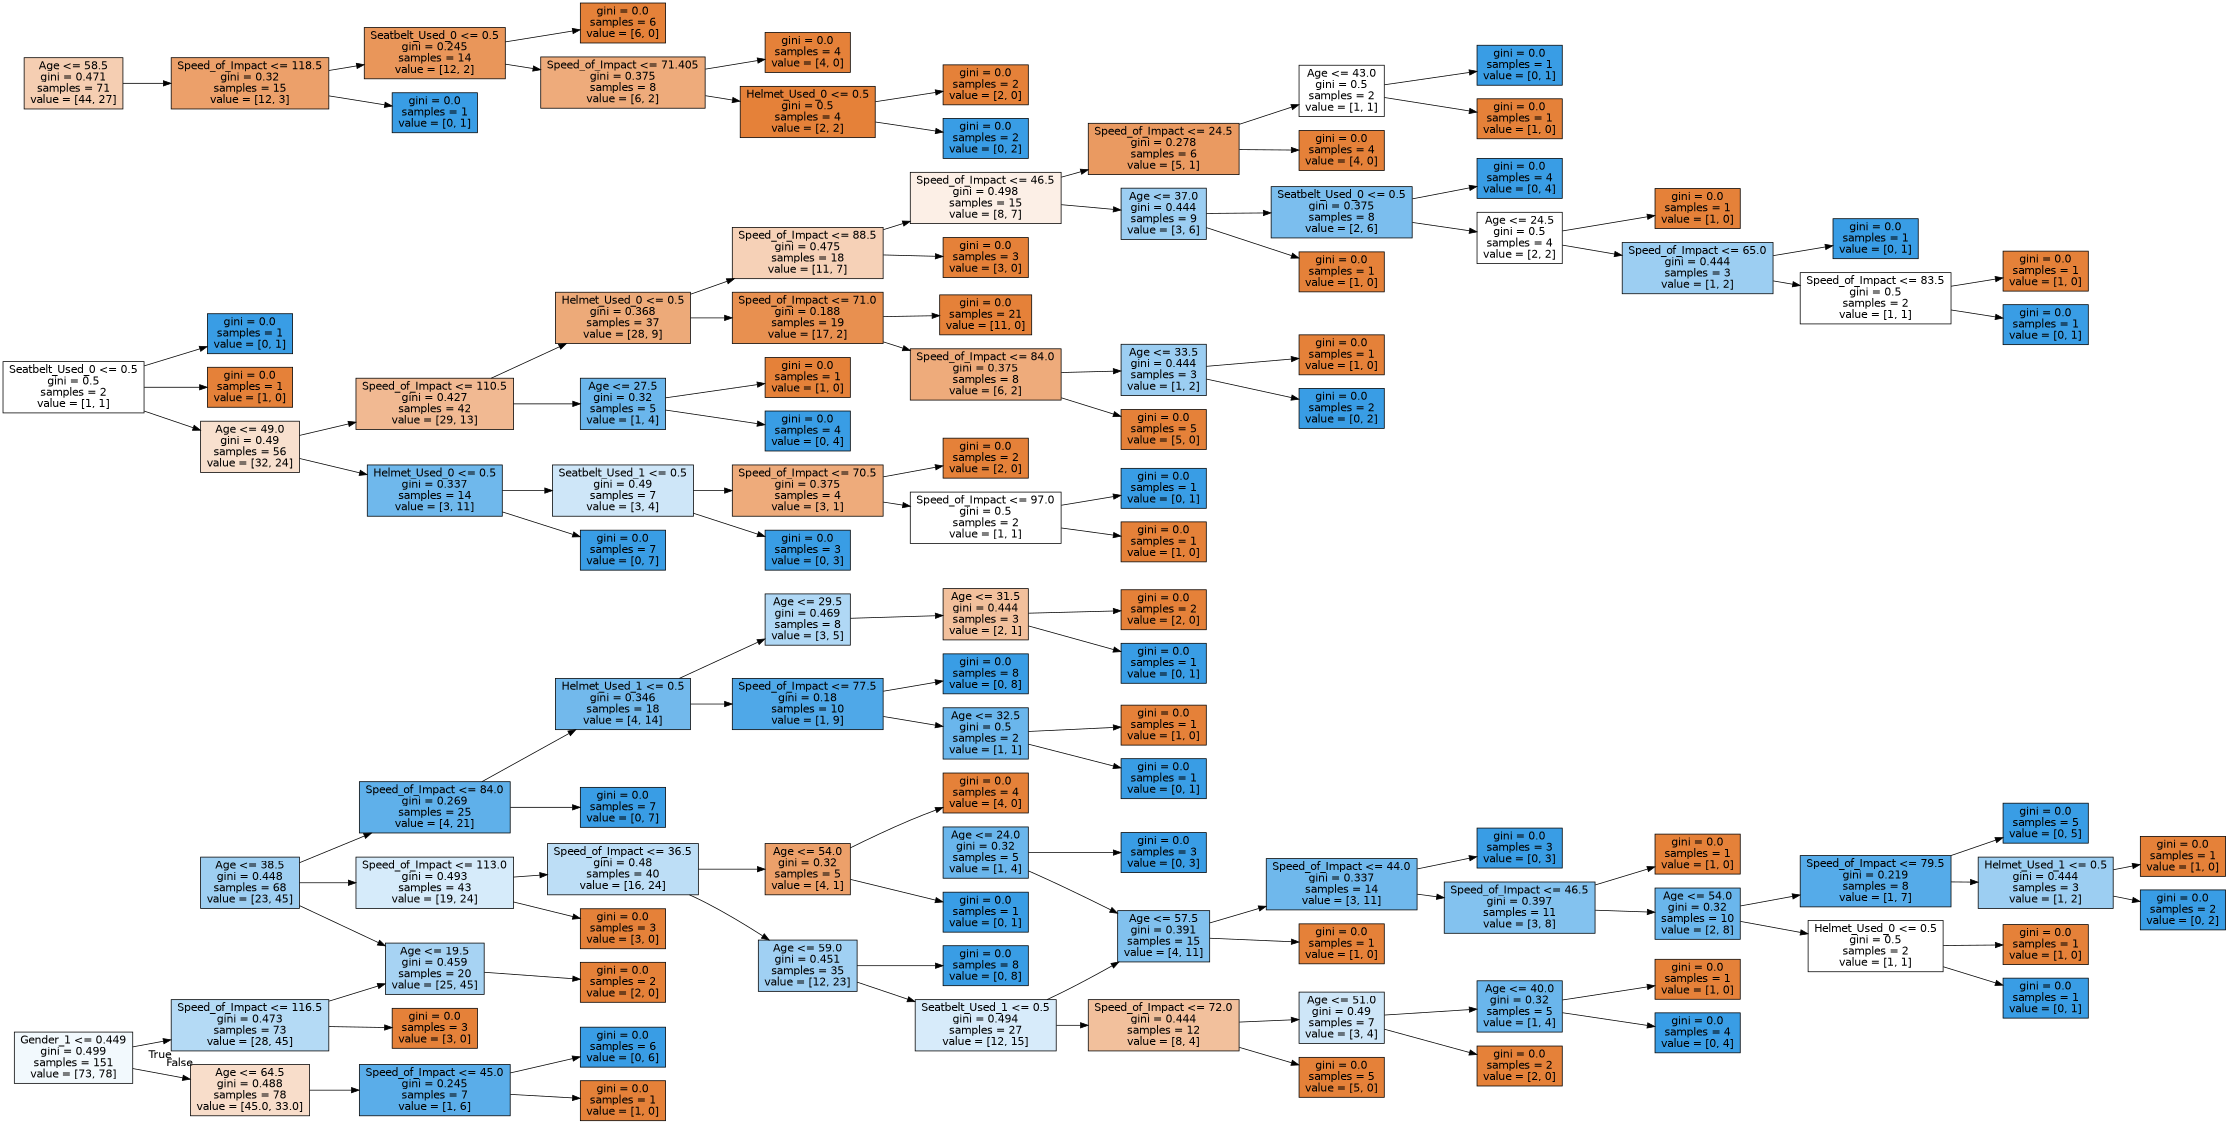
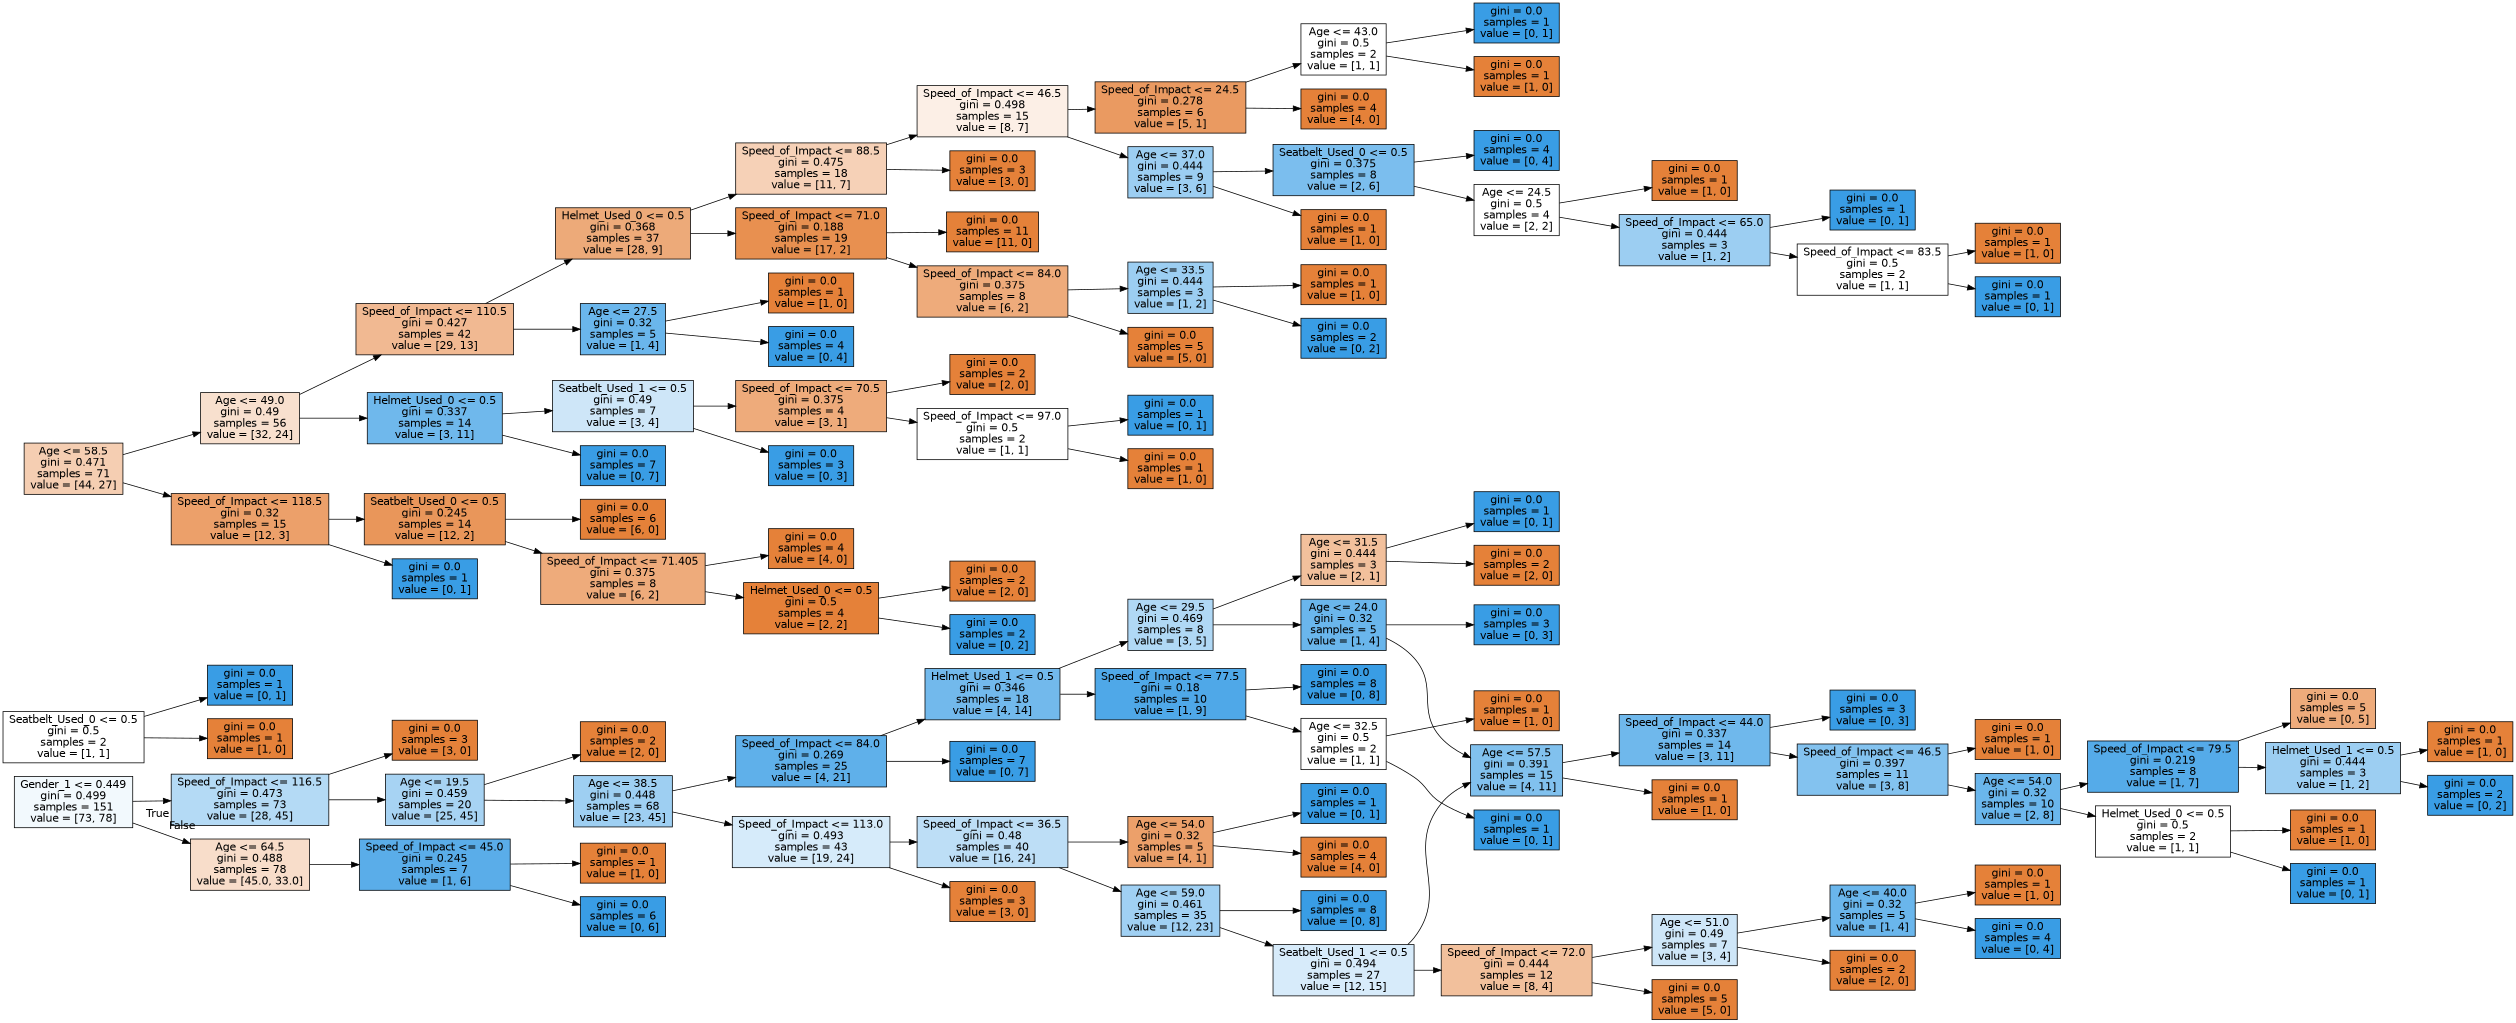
node "gini = 0.0 samples = 21 value = [11, 0]": label "gini = 0.0 samples = 21 value = [11, 0]" -> "gini = 0.0 samples = 11 value = [11, 0]"
edge "Seatbelt_Used_0 <= 0.5 gini = 0.5 samples = 2 value = [1, 1]" -> "Age <= 49.0 gini = 0.49 samples = 56 value = [32, 24]": now "Age <= 58.5 gini = 0.471 samples = 71 value = [44, 27]" -> "Age <= 49.0 gini = 0.49 samples = 56 value = [32, 24]"
edge "Age <= 29.5 gini = 0.469 samples = 8 value = [3, 5]" -> "Age <= 24.0 gini = 0.32 samples = 5 value = [1, 4]": added
node "Age <= 32.5 gini = 0.5 samples = 2 value = [1, 1]": fillcolor #6ab6ec -> #ffffff
node "gini = 0.0 samples = 5 value = [0, 5]": fillcolor #399de5 -> #eeab7b
edge "Age <= 38.5 gini = 0.448 samples = 68 value = [23, 45]" -> "Age <= 19.5 gini = 0.459 samples = 20 value = [25, 45]": reversed
node "Age <= 59.0 gini = 0.451 samples = 35 value = [12, 23]": label "Age <= 59.0 gini = 0.451 samples = 35 value = [12, 23]" -> "Age <= 59.0 gini = 0.461 samples = 35 value = [12, 23]"
